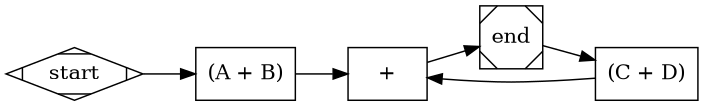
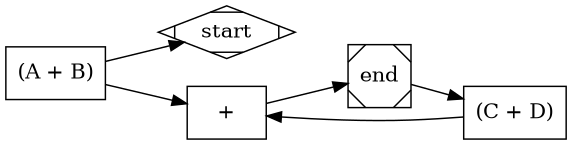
edge "start" -> "(A + B)": reversed
